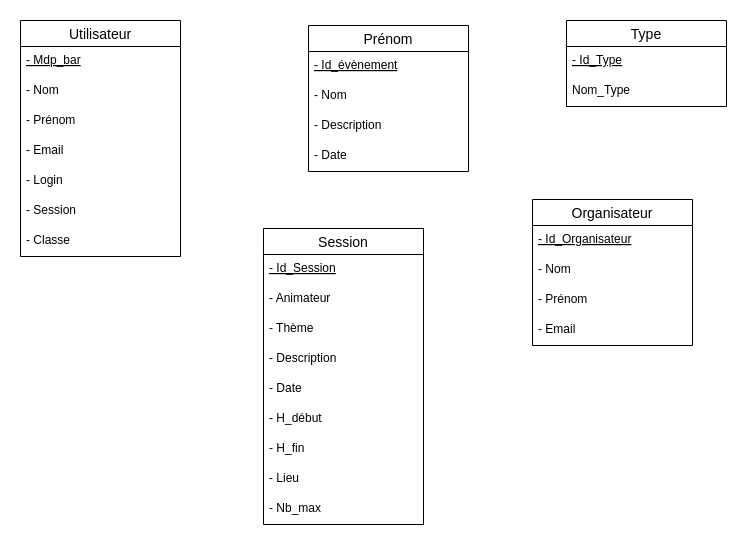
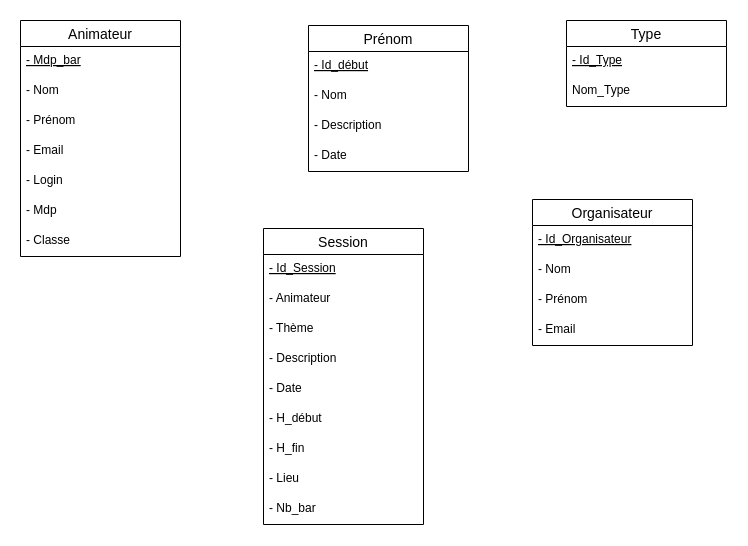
node "Utilisateur": label "Utilisateur" -> "Animateur"
node "- Id_évènement": label "- Id_évènement" -> "- Id_début"
node "- Session": label "- Session" -> "- Mdp"
node "- Nb_max": label "- Nb_max" -> "- Nb_bar"
